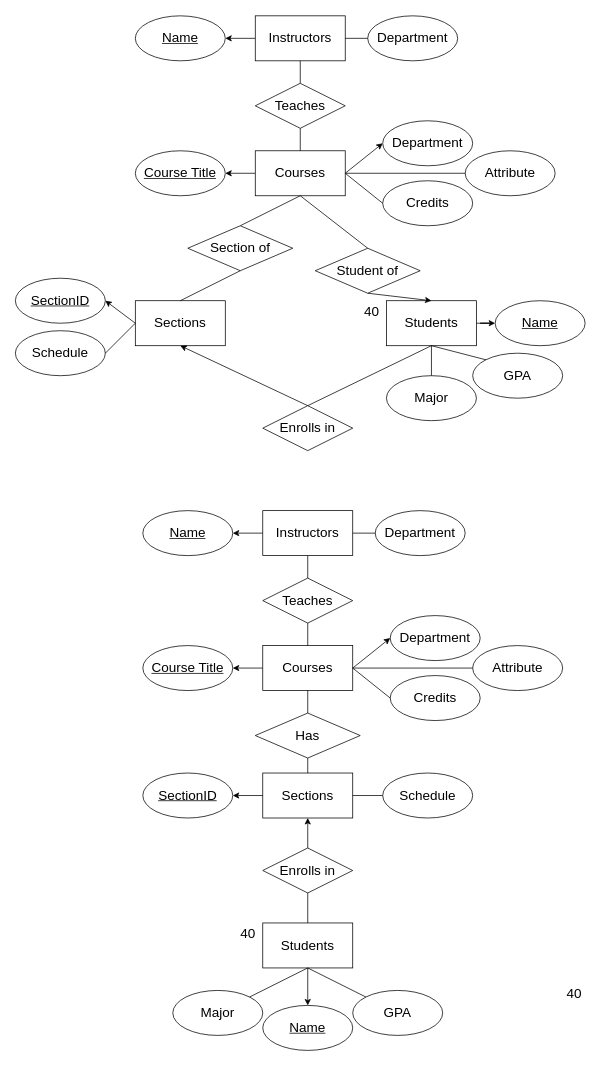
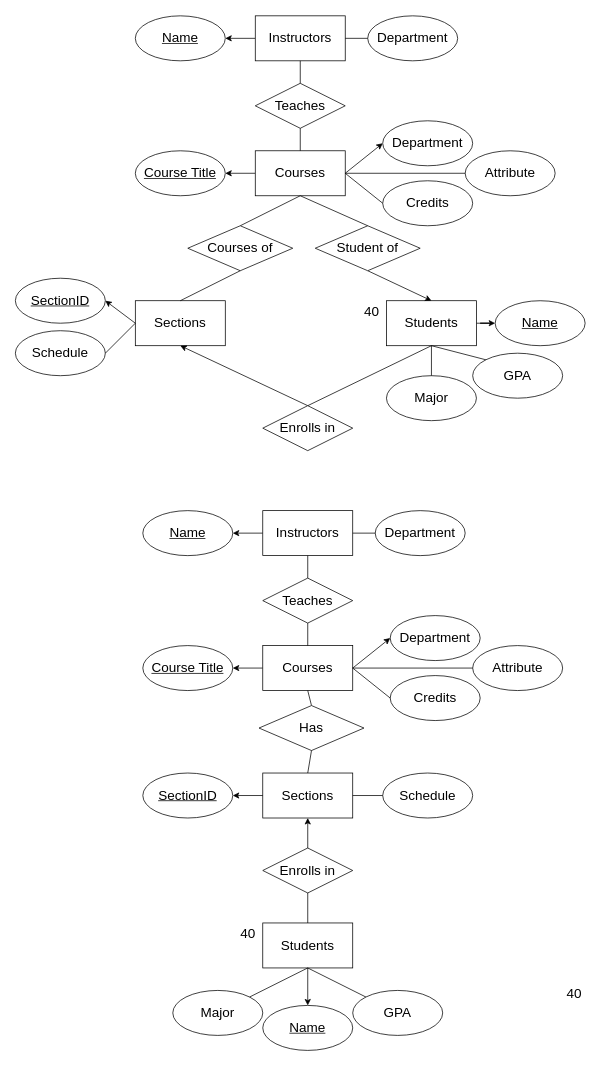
node "Section of": label "Section of" -> "Courses of"
node "Student of": moved (368, 270) -> (368, 248)
node "Has": moved (308, 735) -> (312, 728)
